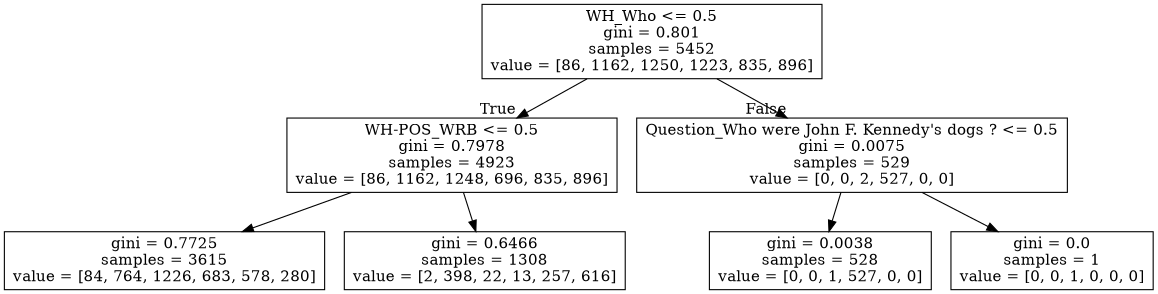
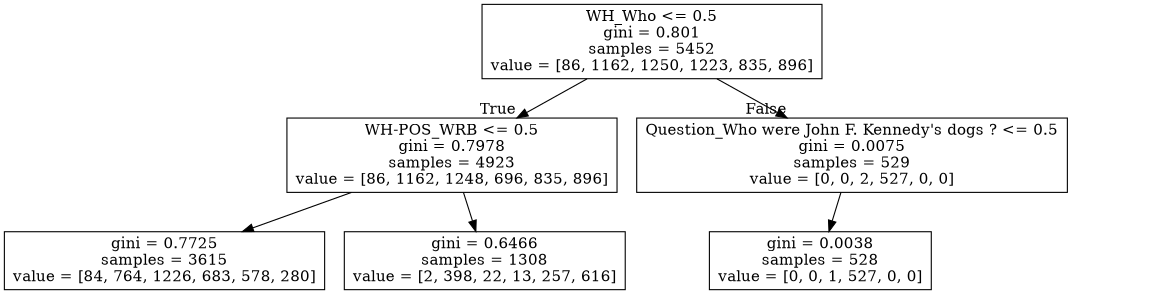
node "gini = 0.0 samples = 1 value = [0, 0, 1, 0, 0, 0]": removed
